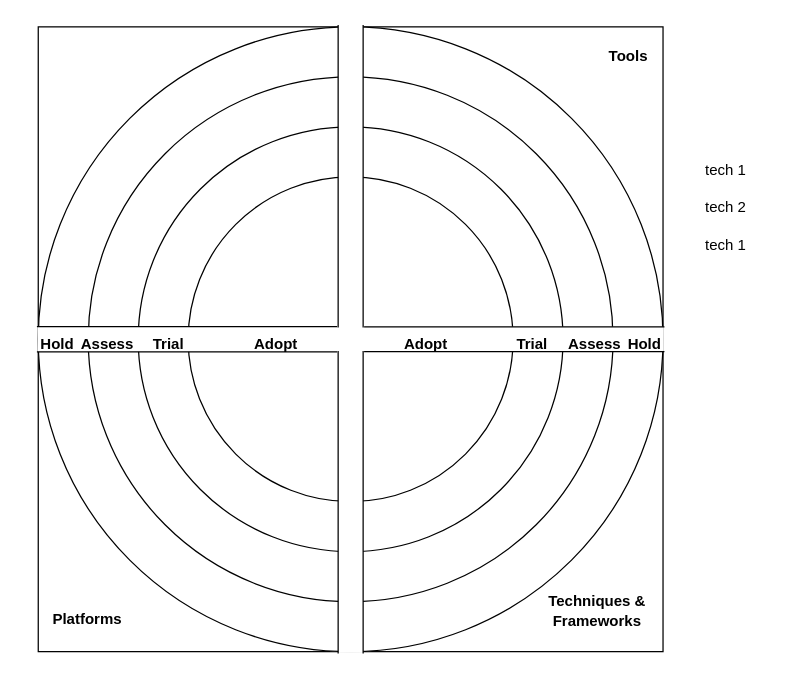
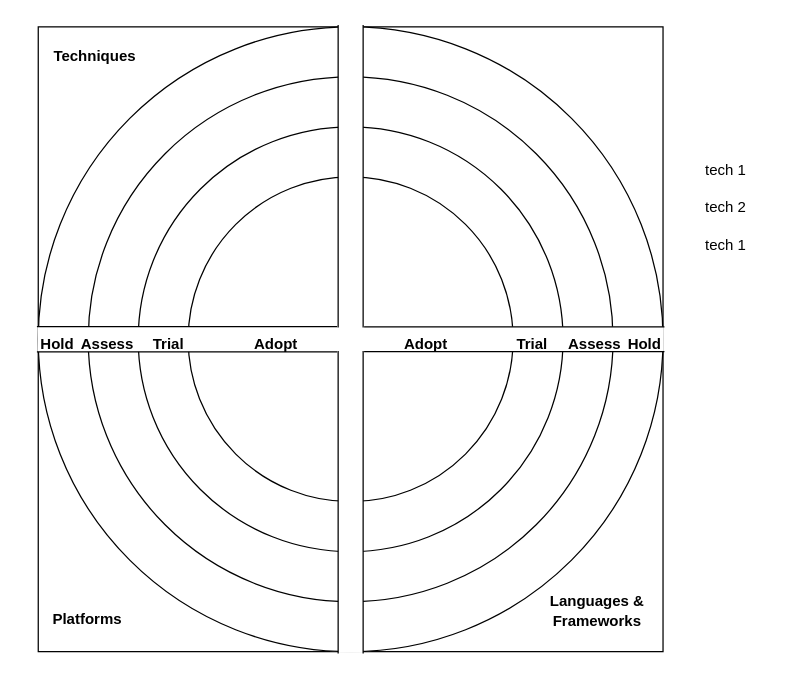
node "Techniques": added
node "Tools": removed
node "Techniques & Frameworks": label "Techniques & Frameworks" -> "Languages & Frameworks"
